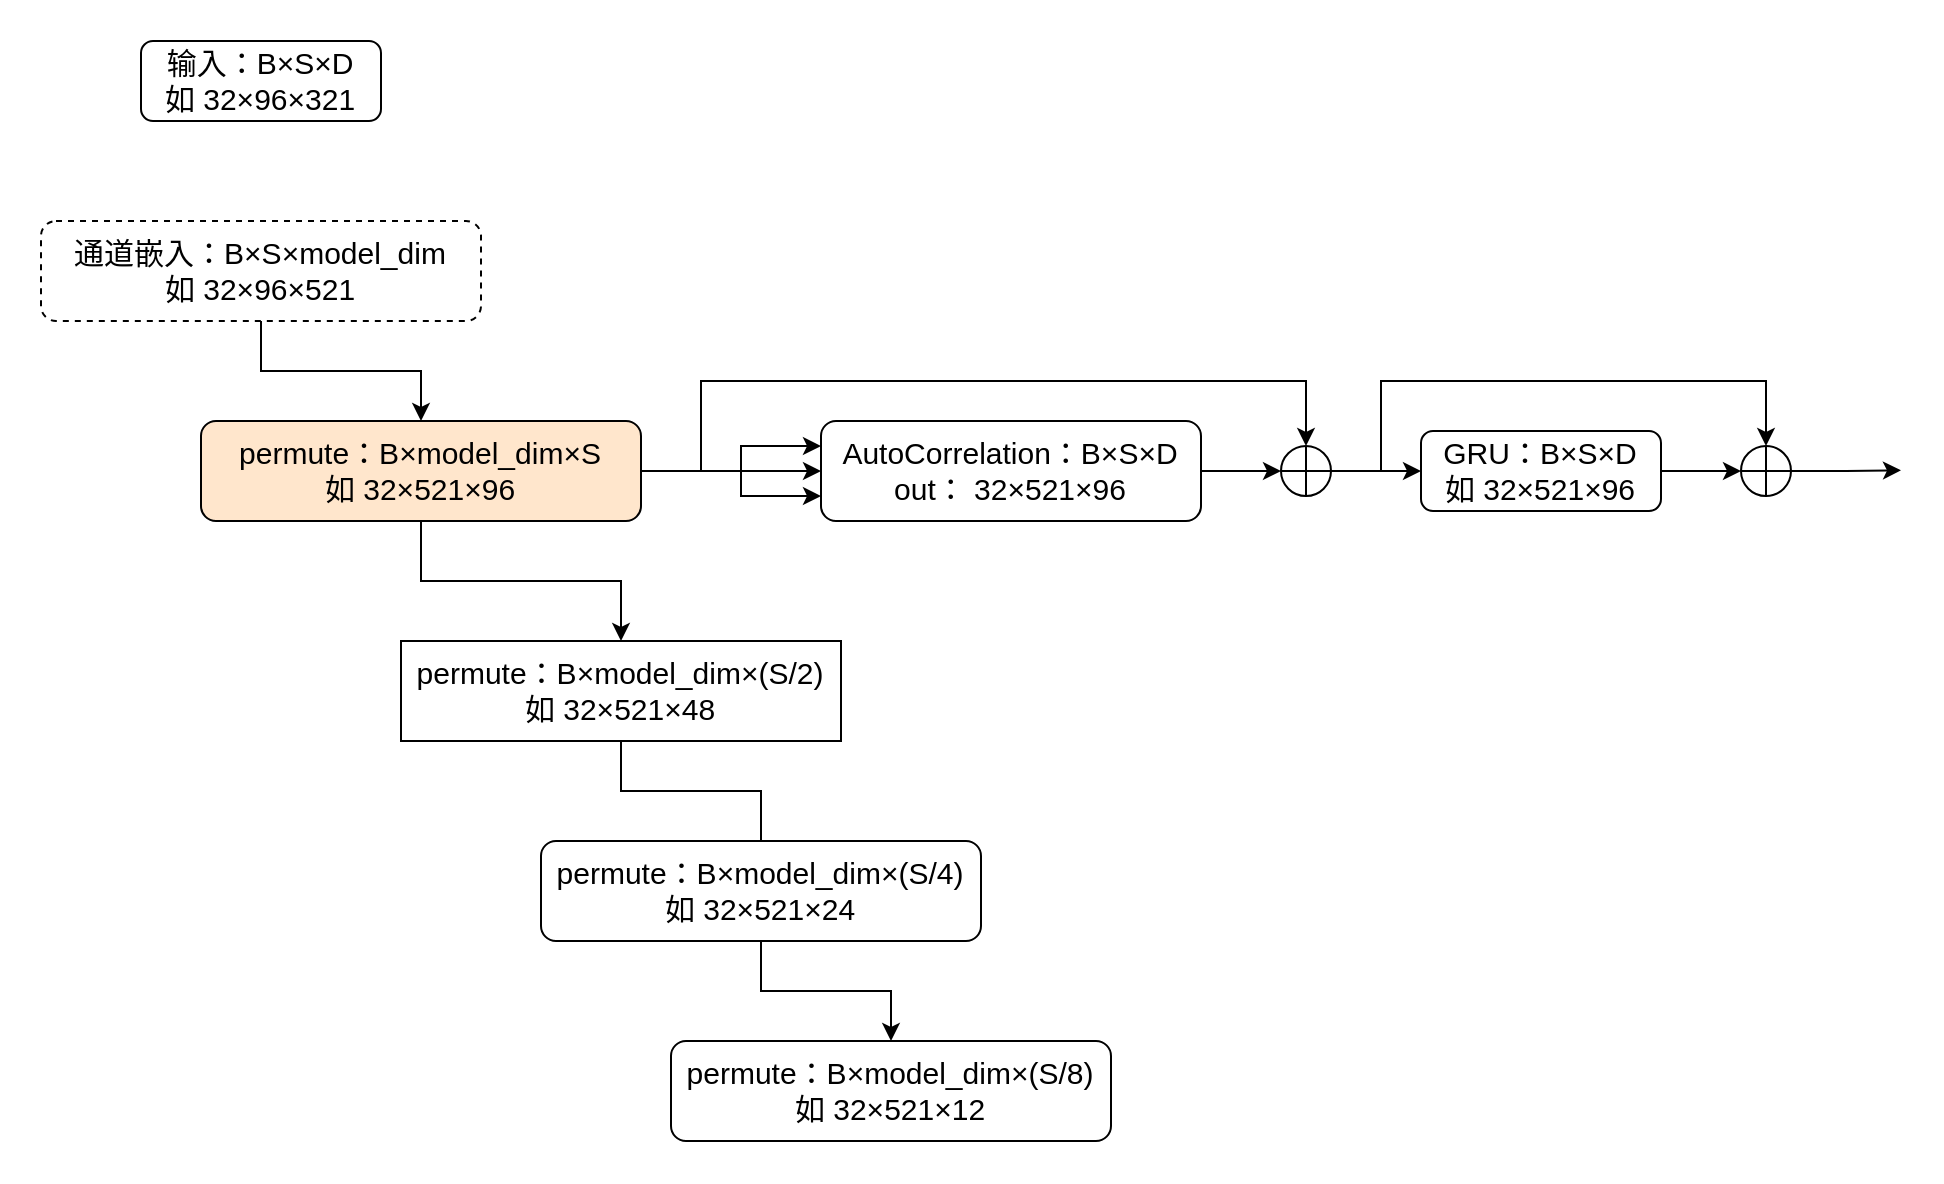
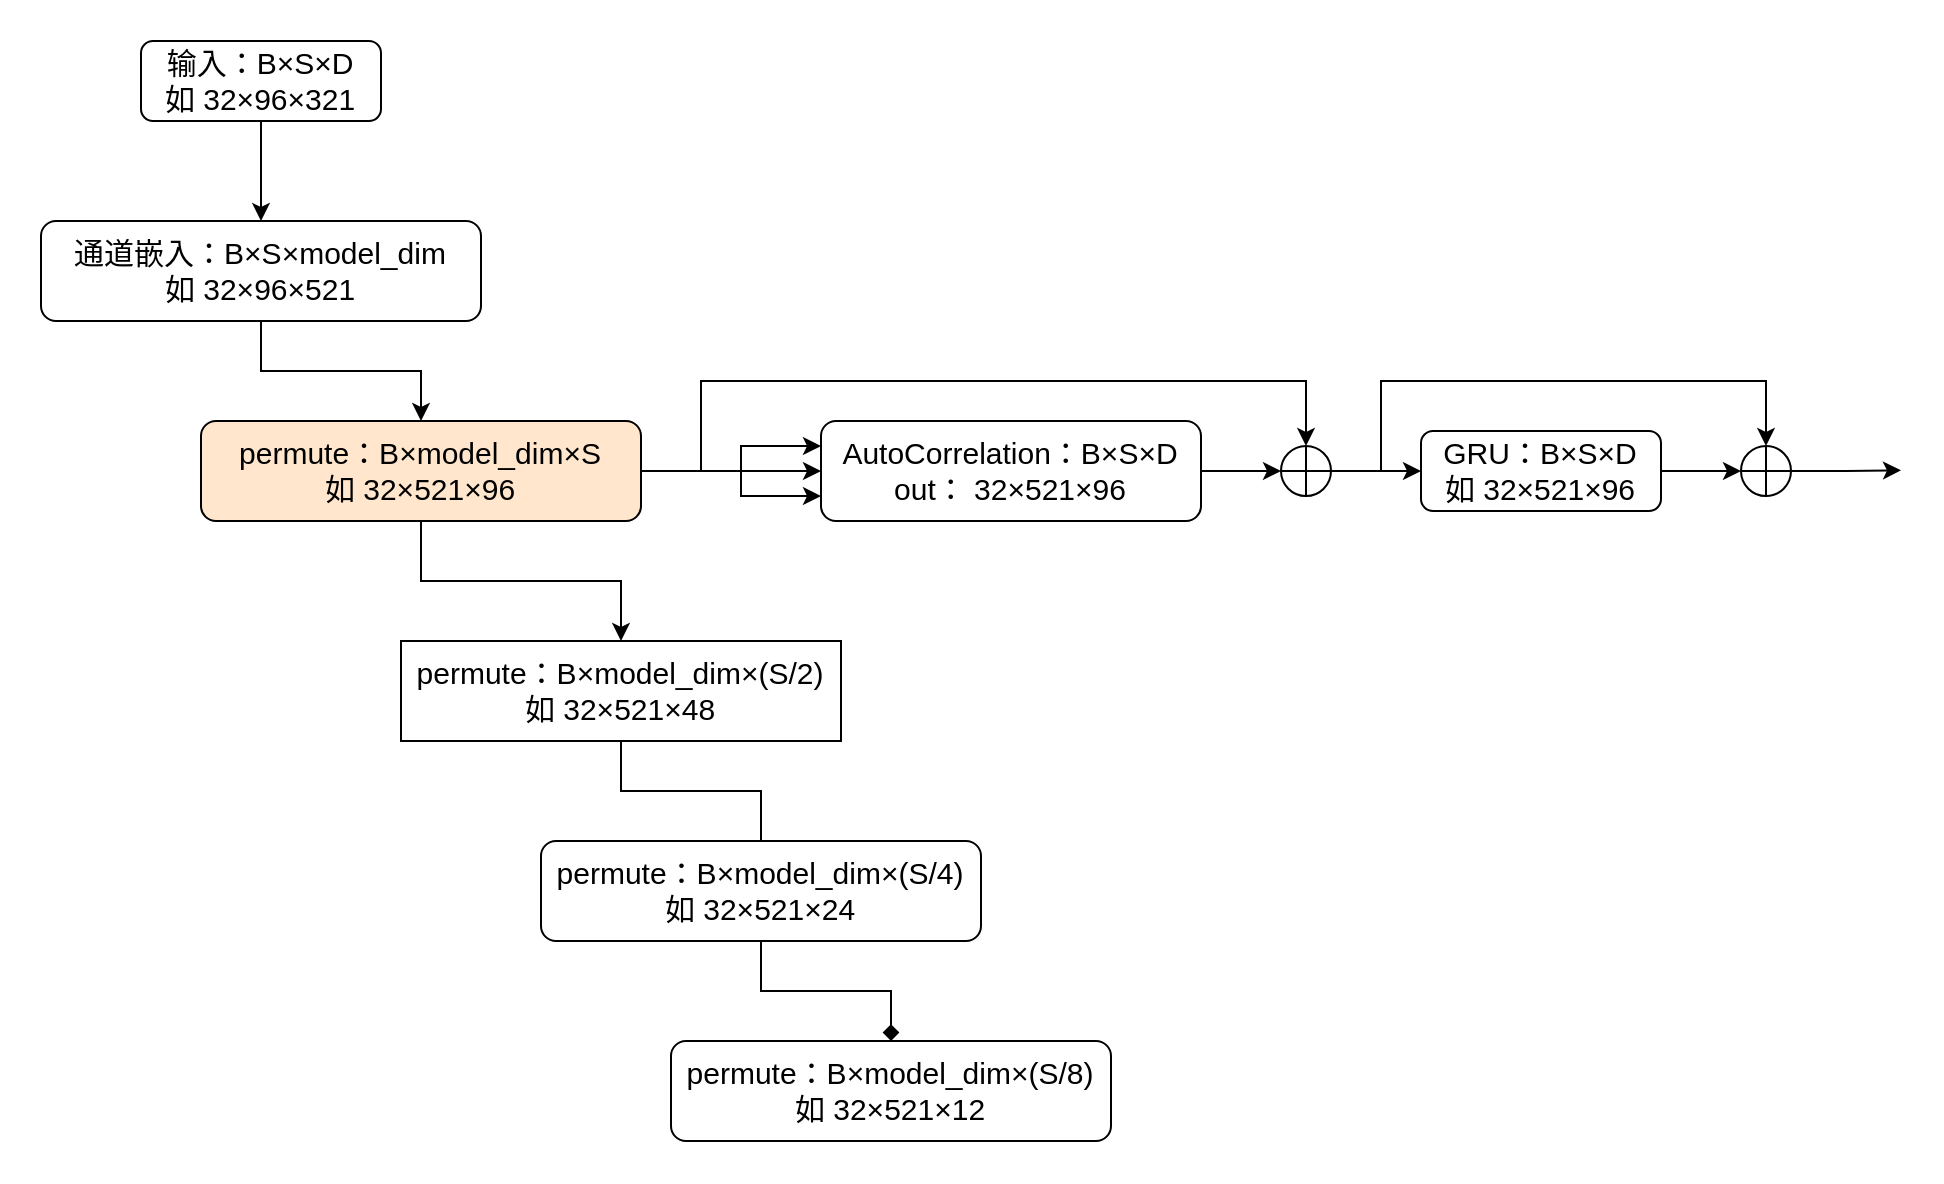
edge "输入：B×S×D 如 32×96×321" -> "通道嵌入：B×S×model_dim 如 32×96×521": added
node "通道嵌入：B×S×model_dim 如 32×96×521": style dashed -> solid
edge "permute：B×model_dim×(S/4) 如 32×521×24" -> "permute：B×model_dim×(S/8) 如 32×521×12": arrowhead classic -> diamond
